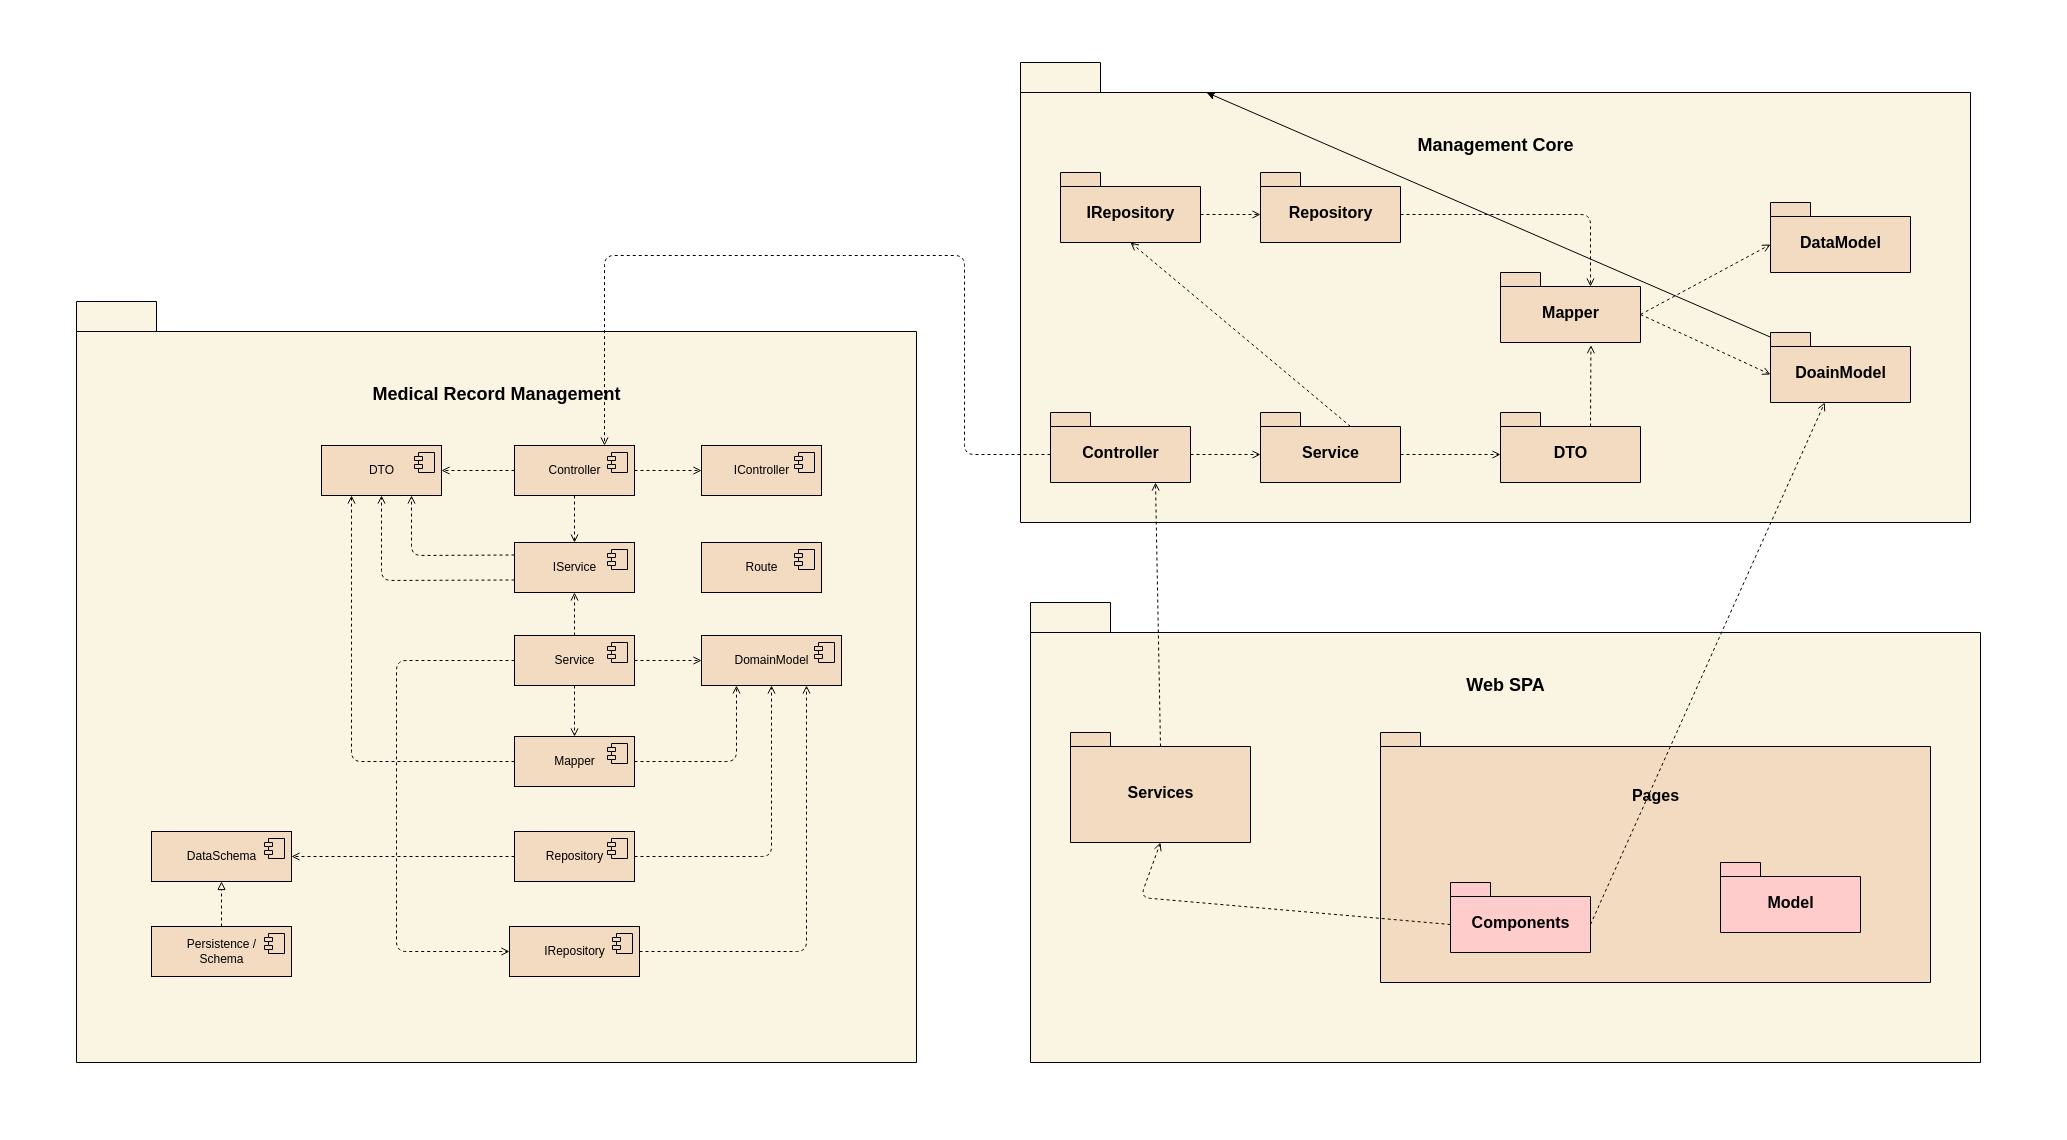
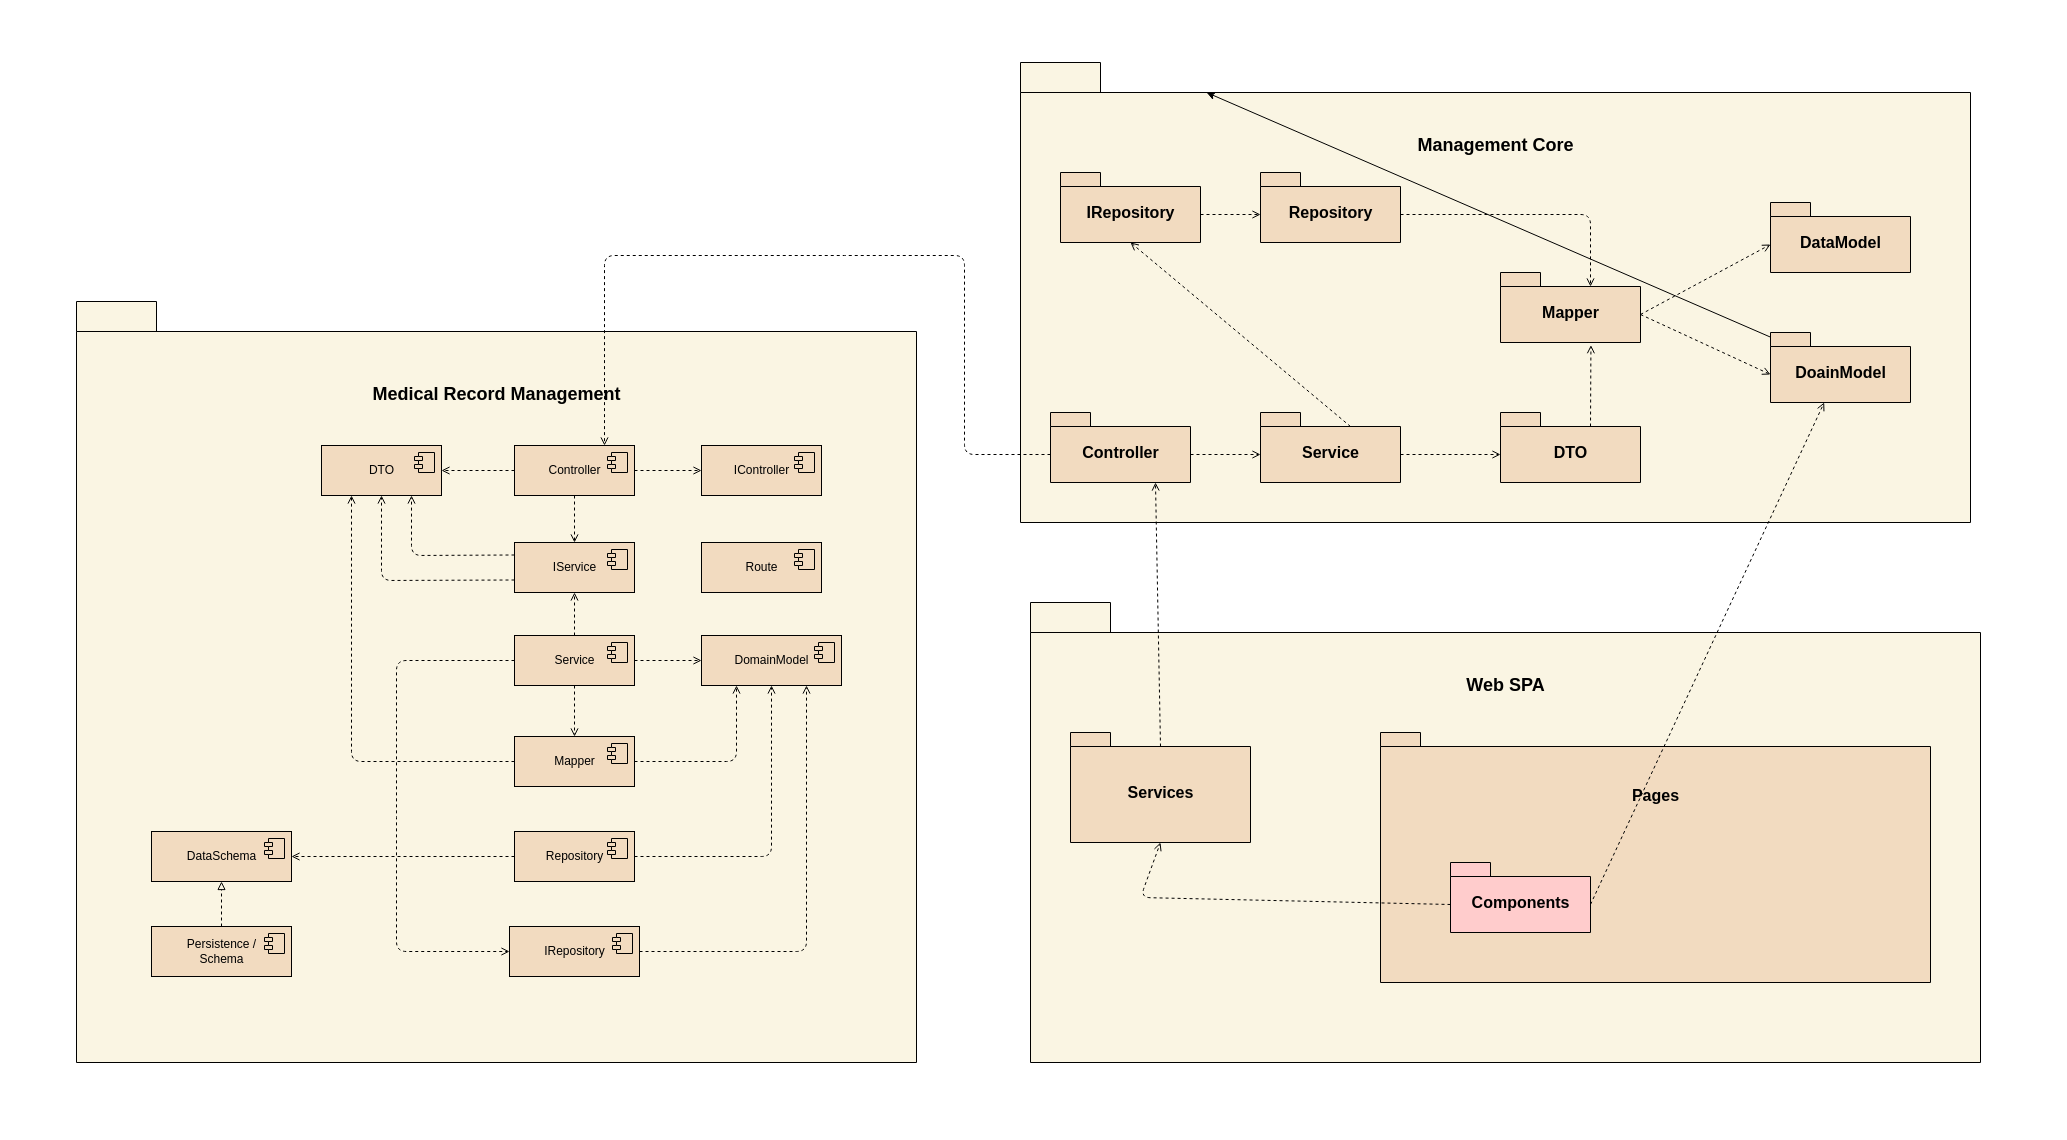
node "Model": removed
node "Components": moved (1521, 918) -> (1521, 898)
